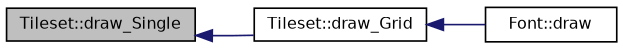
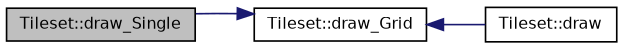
node "Font::draw": label "Font::draw" -> "Tileset::draw"
edge "Tileset::draw_Grid" -> "Tileset::draw_Single": reversed
